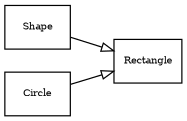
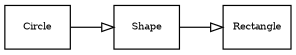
edge "Circle" -> "Rectangle": now "Circle" -> "Shape"
